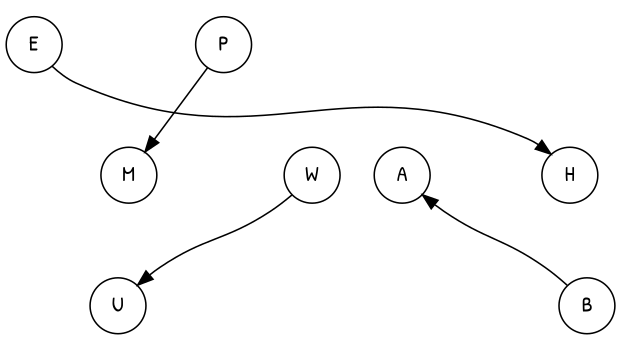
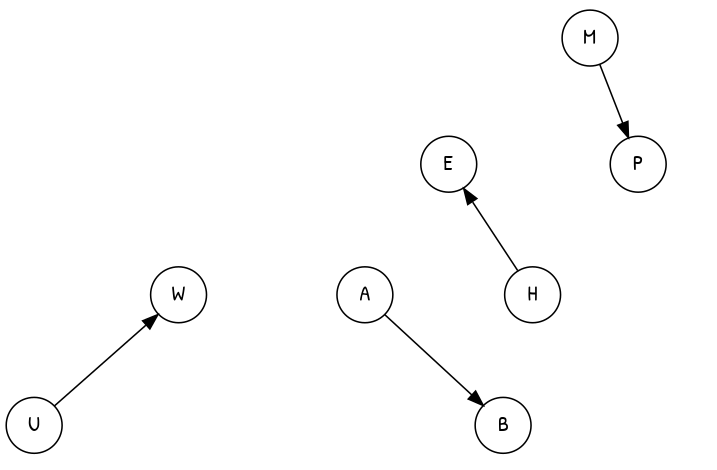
edge "P" -> "M": reversed
edge "E" -> "H": reversed
edge "W" -> "U": reversed
edge "B" -> "A": reversed
